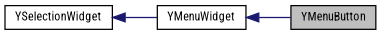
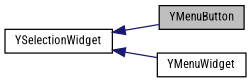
edge "YMenuButton" -> "YMenuWidget": now "YMenuButton" -> "YSelectionWidget"
